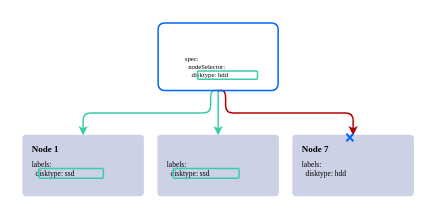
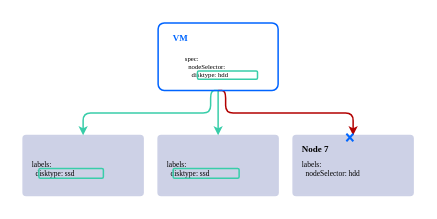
node "VM": added
node "Node 1": removed
node "labels: disktype: hdd": label "labels: disktype: hdd" -> "labels: nodeSelector: hdd"
